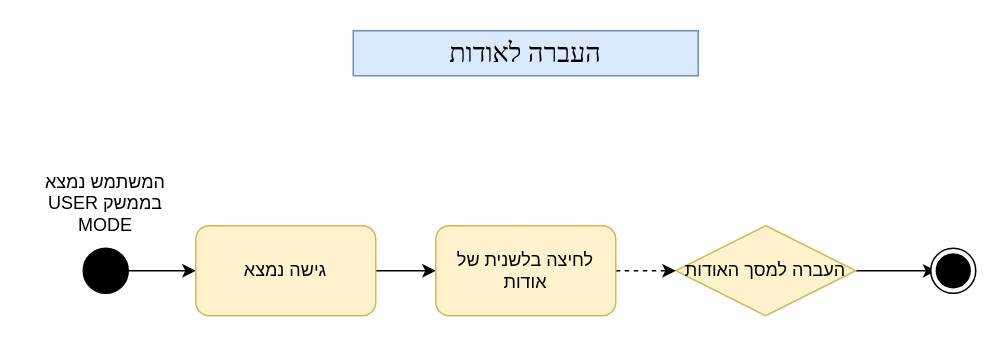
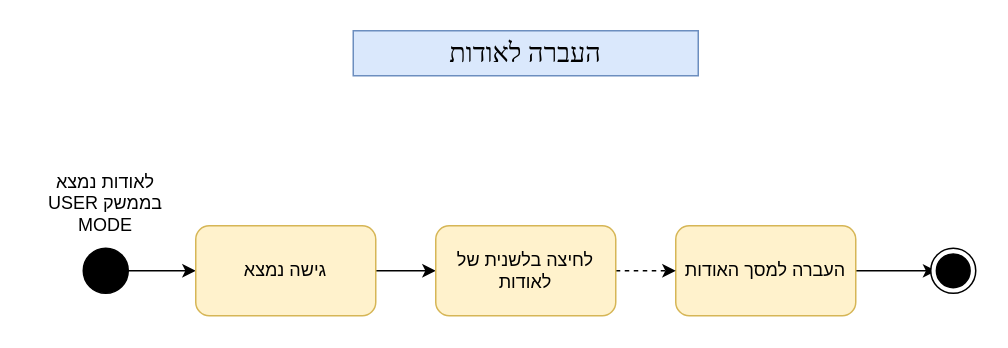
node "המשתמש נמצא בממשק USER MODE": label "המשתמש נמצא בממשק USER MODE" -> "לאודות נמצא בממשק USER MODE"
node "לחיצה בלשנית של אודות": label "לחיצה בלשנית של אודות" -> "לחיצה בלשנית של לאודות"
node "העברה למסך האודות": shape diamond -> rounded rectangle
